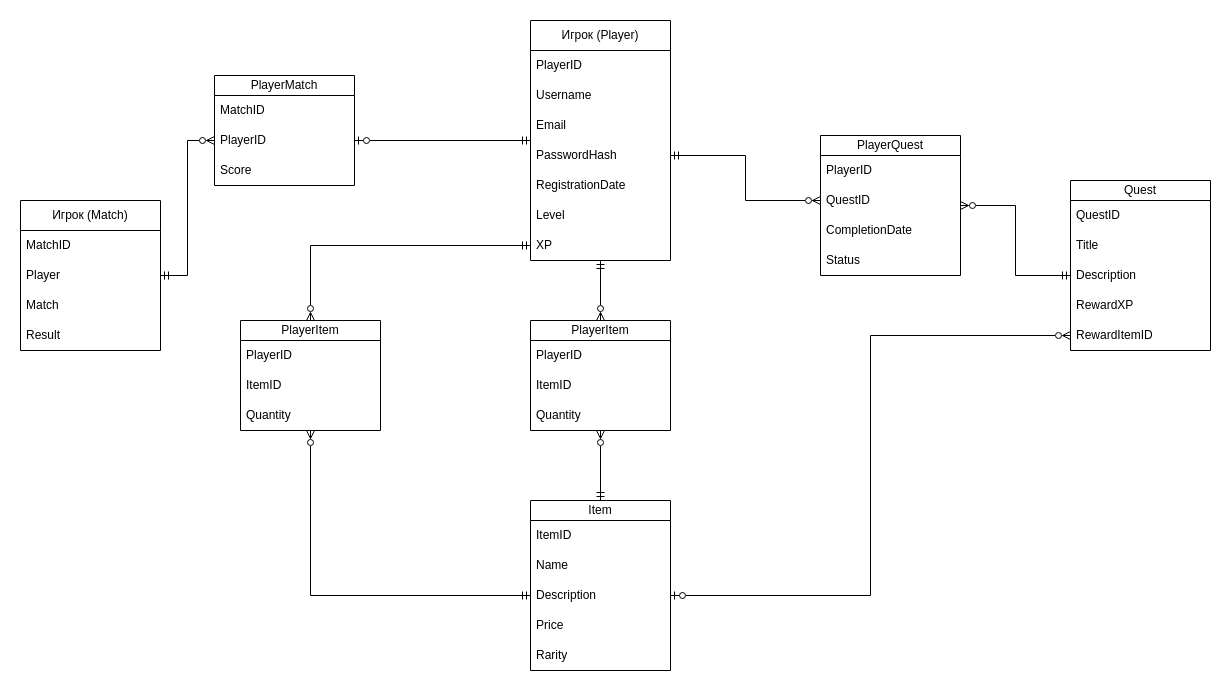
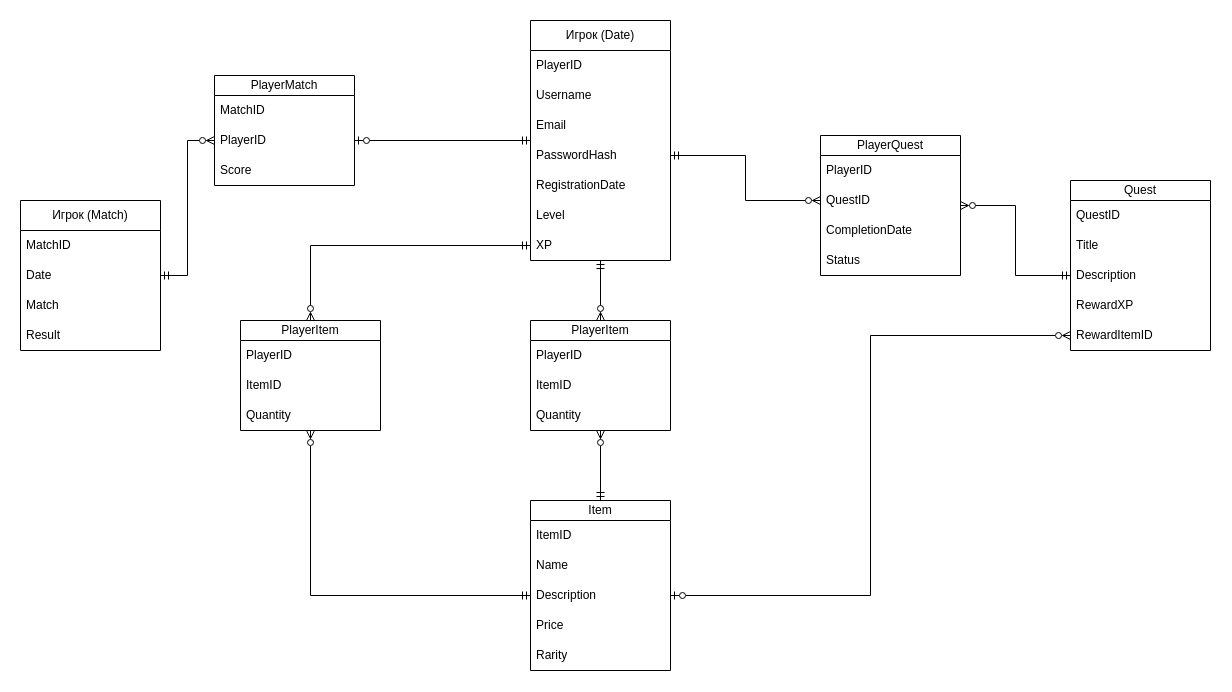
node "Игрок (Player)": label "Игрок (Player)" -> "Игрок (Date)"
node "Player": label "Player" -> "Date"
